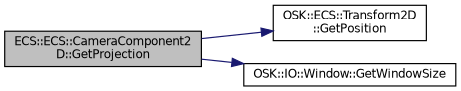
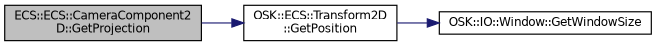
edge "ECS::ECS::CameraComponent2 D::GetProjection" -> "OSK::IO::Window::GetWindowSize": now "OSK::ECS::Transform2D ::GetPosition" -> "OSK::IO::Window::GetWindowSize"
